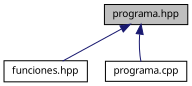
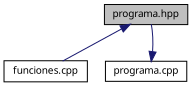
edge "programa.cpp" -> "programa.hpp": reversed
node "funciones.hpp": label "funciones.hpp" -> "funciones.cpp"
